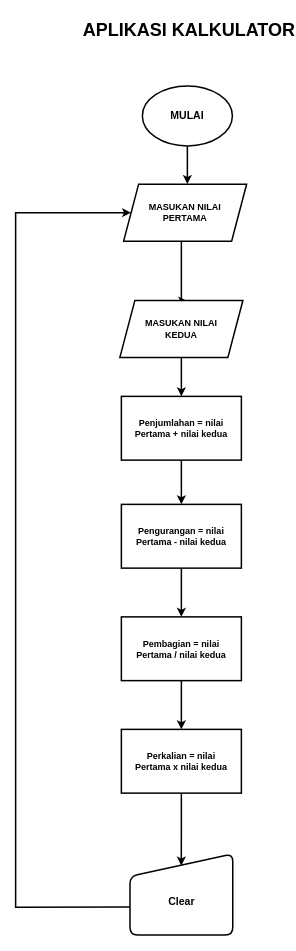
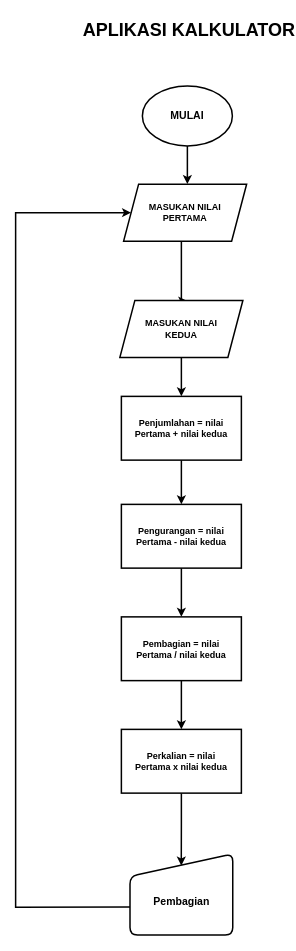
node "Clear": label "Clear" -> "Pembagian"
